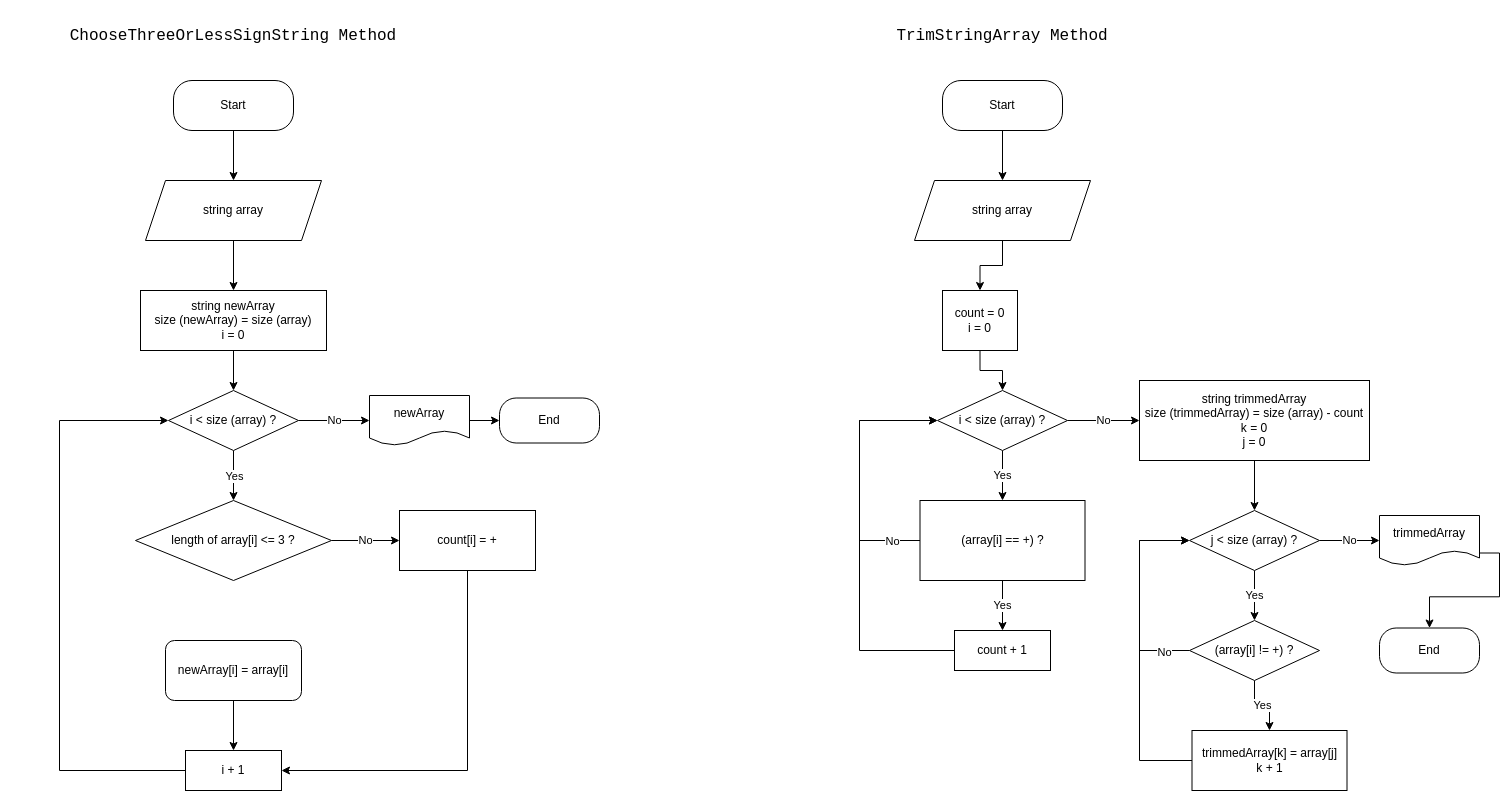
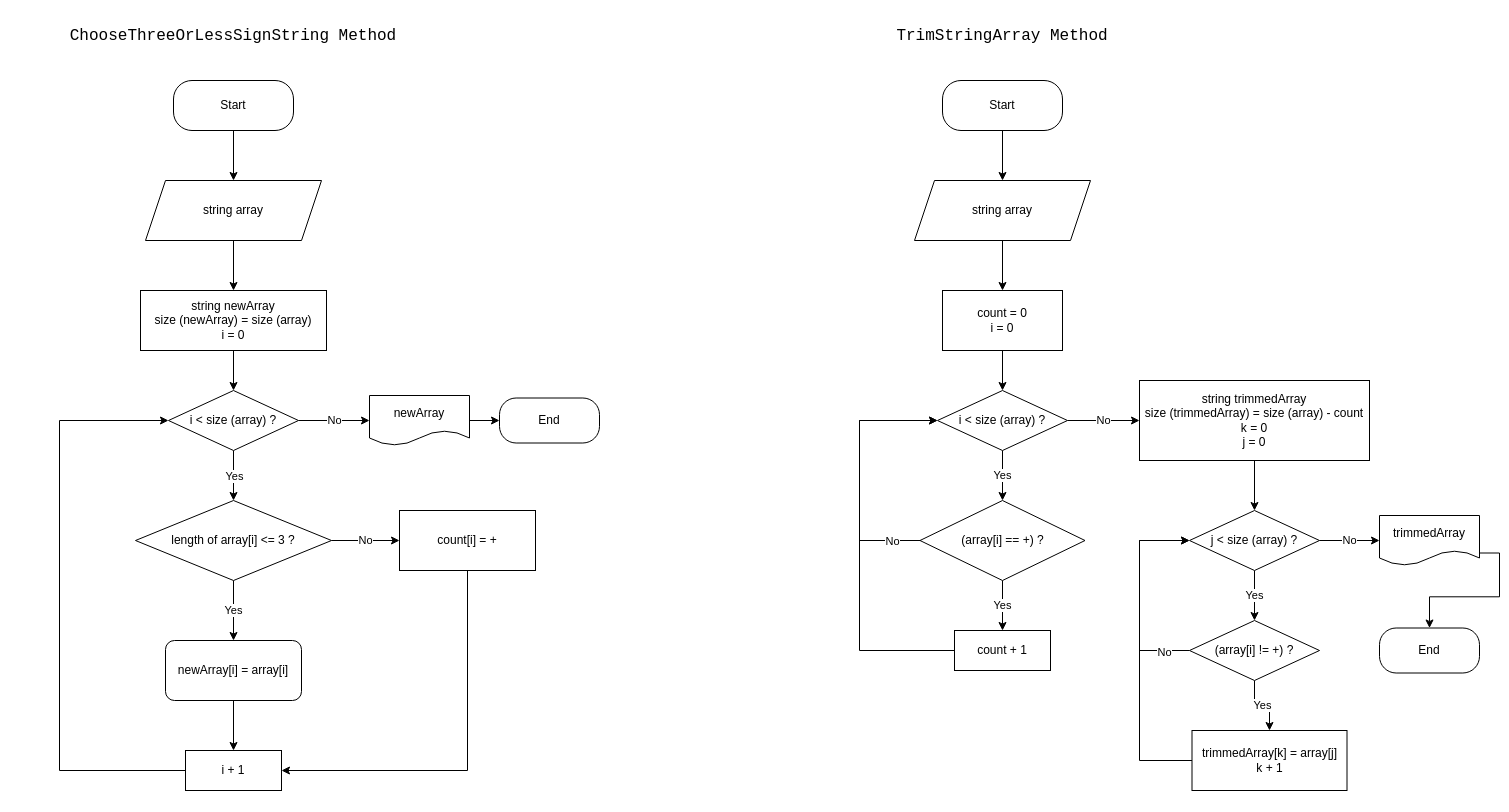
node "count = 0 i = 0": size 75x60 -> 120x60
node "(array[i] == +) ?": shape rectangle -> diamond
edge "length of array[i] <= 3 ?" -> "newArray[i] = array[i]": added, label "Yes"
